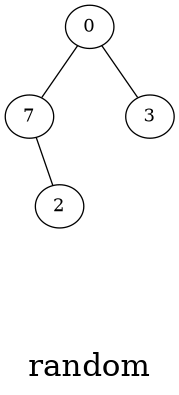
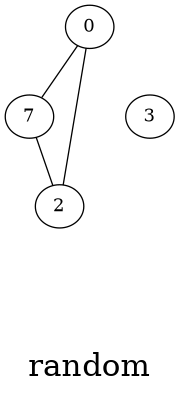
edge "0" -- "3": now "0" -- "2"
